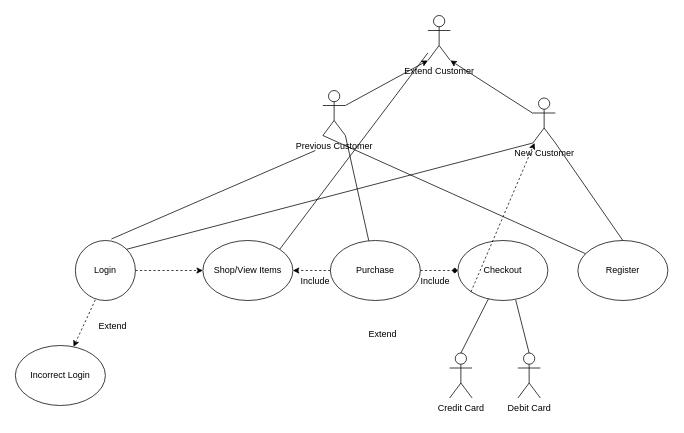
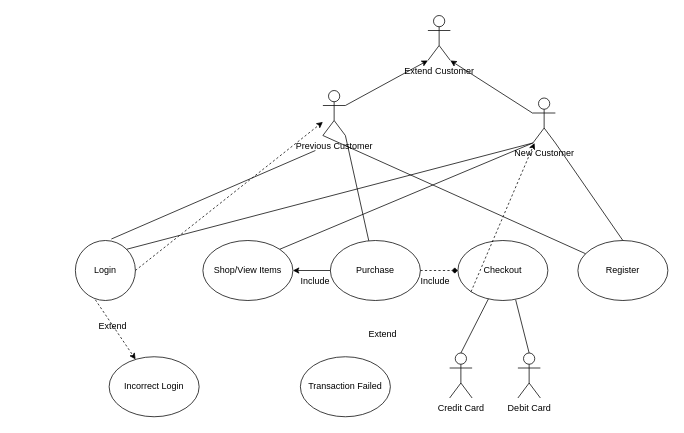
edge "Extend Customer" -- "Shop/View Items": now "New Customer" -- "Shop/View Items"
edge "Login" -> "Shop/View Items": now "Login" -> "Previous Customer"
edge "Purchase" -> "Shop/View Items": style dashed -> solid
node "Incorrect Login": moved (60, 375) -> (154, 387)
node "Transaction Failed": added
